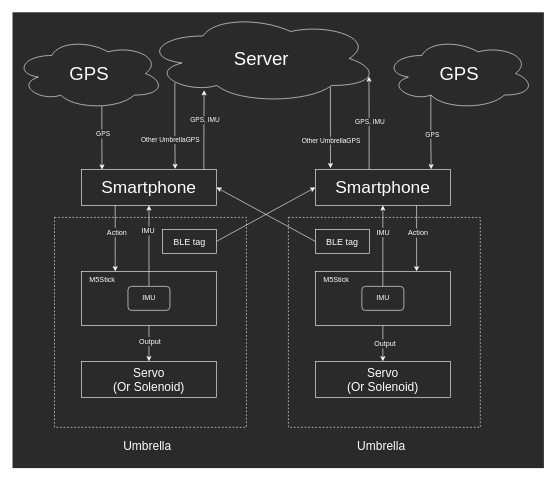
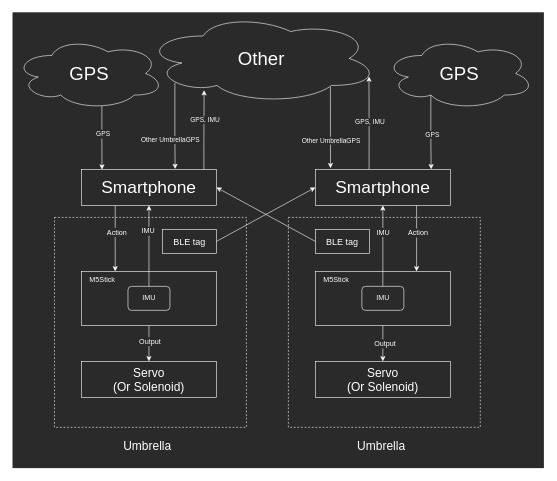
node "Server": label "Server" -> "Other"
